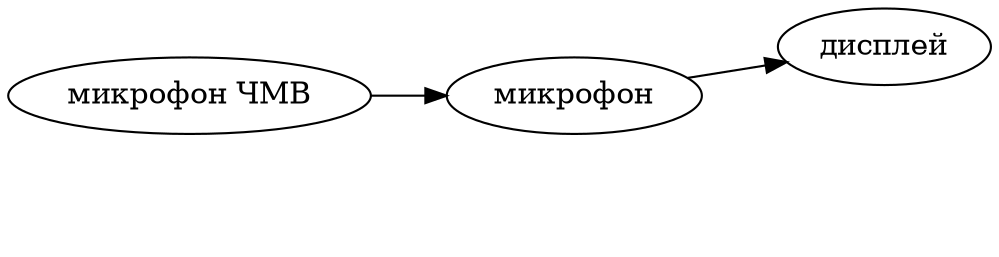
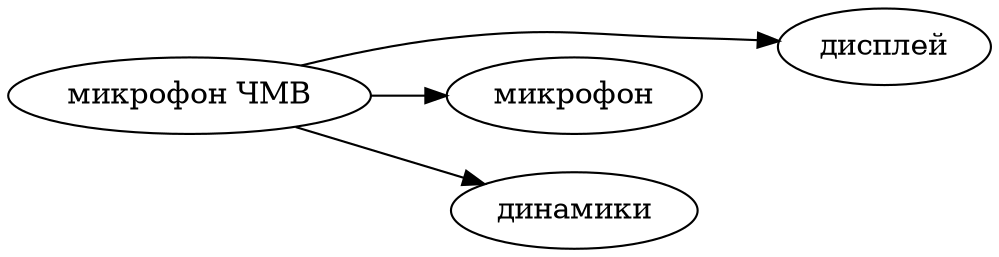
edge "микрофон" -> "дисплей": now "микрофон ЧМВ" -> "дисплей"
node "динамики": added
